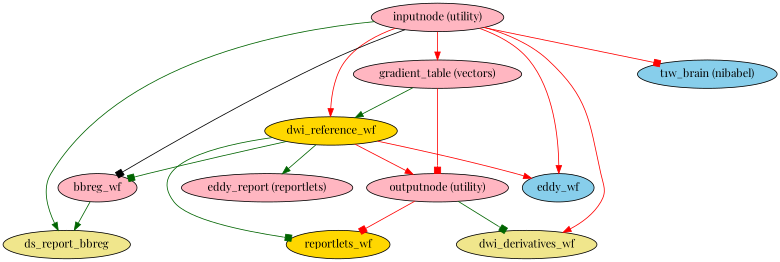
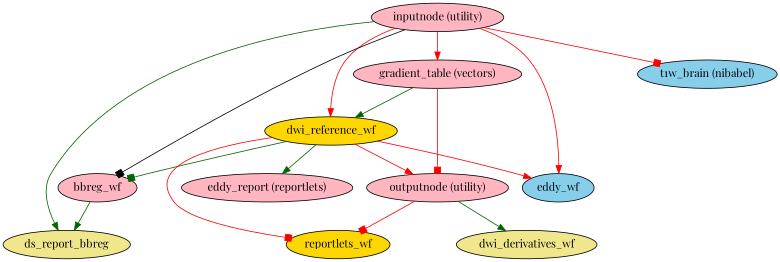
edge "inputnode (utility)" -> "dwi_derivatives_wf": removed
edge "dwi_reference_wf" -> "reportlets_wf": color darkgreen -> red
edge "outputnode (utility)" -> "dwi_derivatives_wf": arrowhead box -> normal
